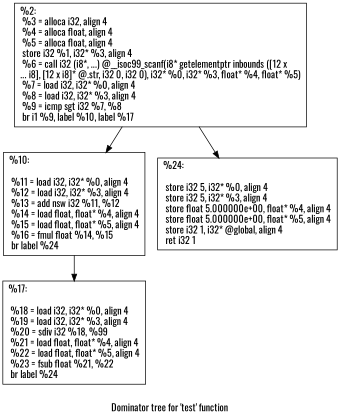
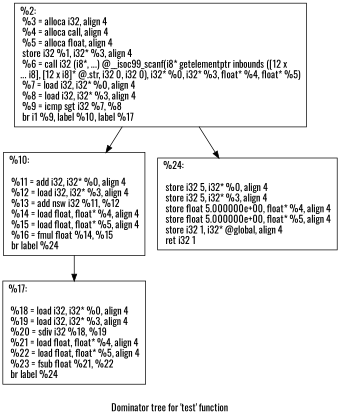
node "%2:": text "%4 = alloca float, align 4" -> "%4 = alloca call, align 4"
node "%10:": text "%11 = load i32, i32* %0, align 4" -> "%11 = add i32, i32* %0, align 4"
node "%17:": text "%20 = sdiv i32 %18, %99" -> "%20 = sdiv i32 %18, %19"
